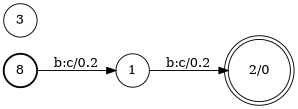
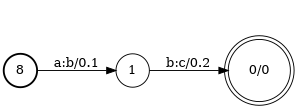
node "3": removed
edge "8" -> "1": label "b:c/0.2" -> "a:b/0.1"
node "2/0": label "2/0" -> "0/0"
